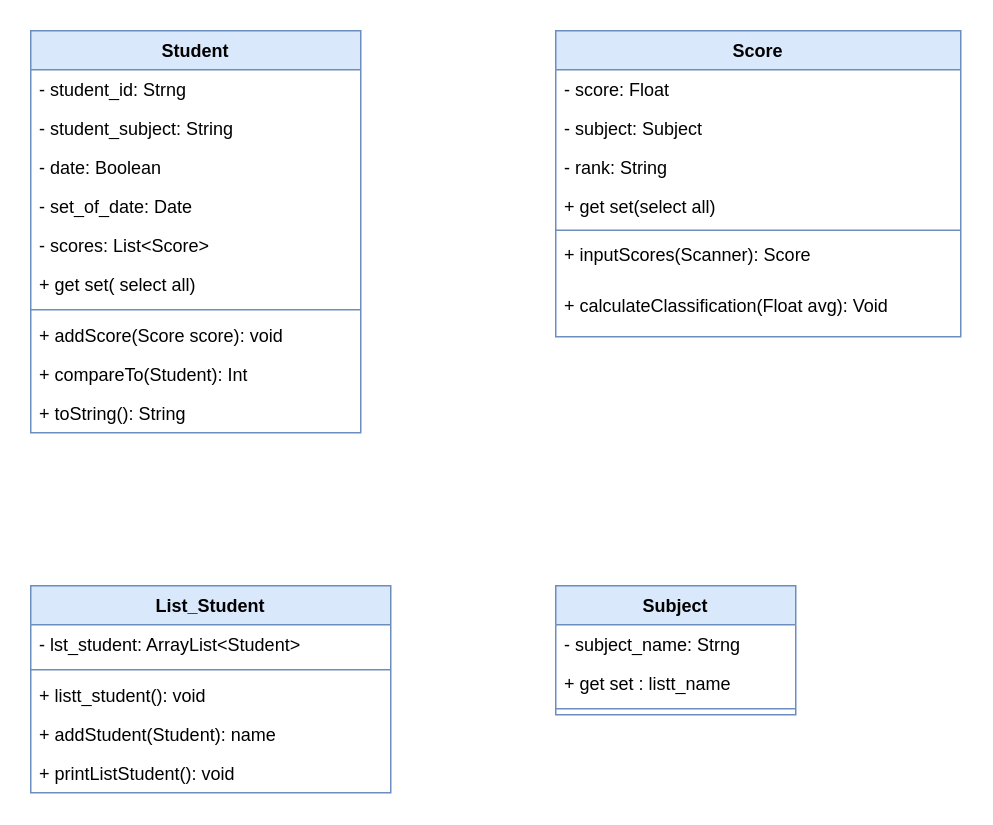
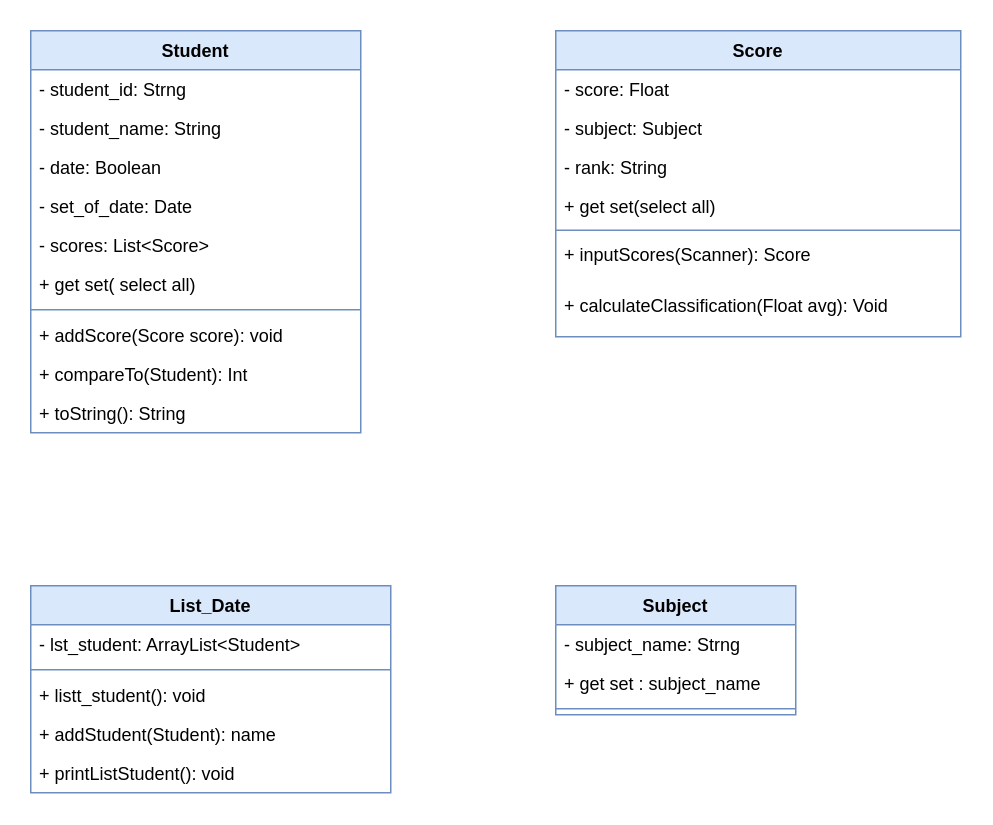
node "- student_subject: String": label "- student_subject: String" -> "- student_name: String"
node "List_Student": label "List_Student" -> "List_Date"
node "+ get set : listt_name": label "+ get set : listt_name" -> "+ get set : subject_name"
